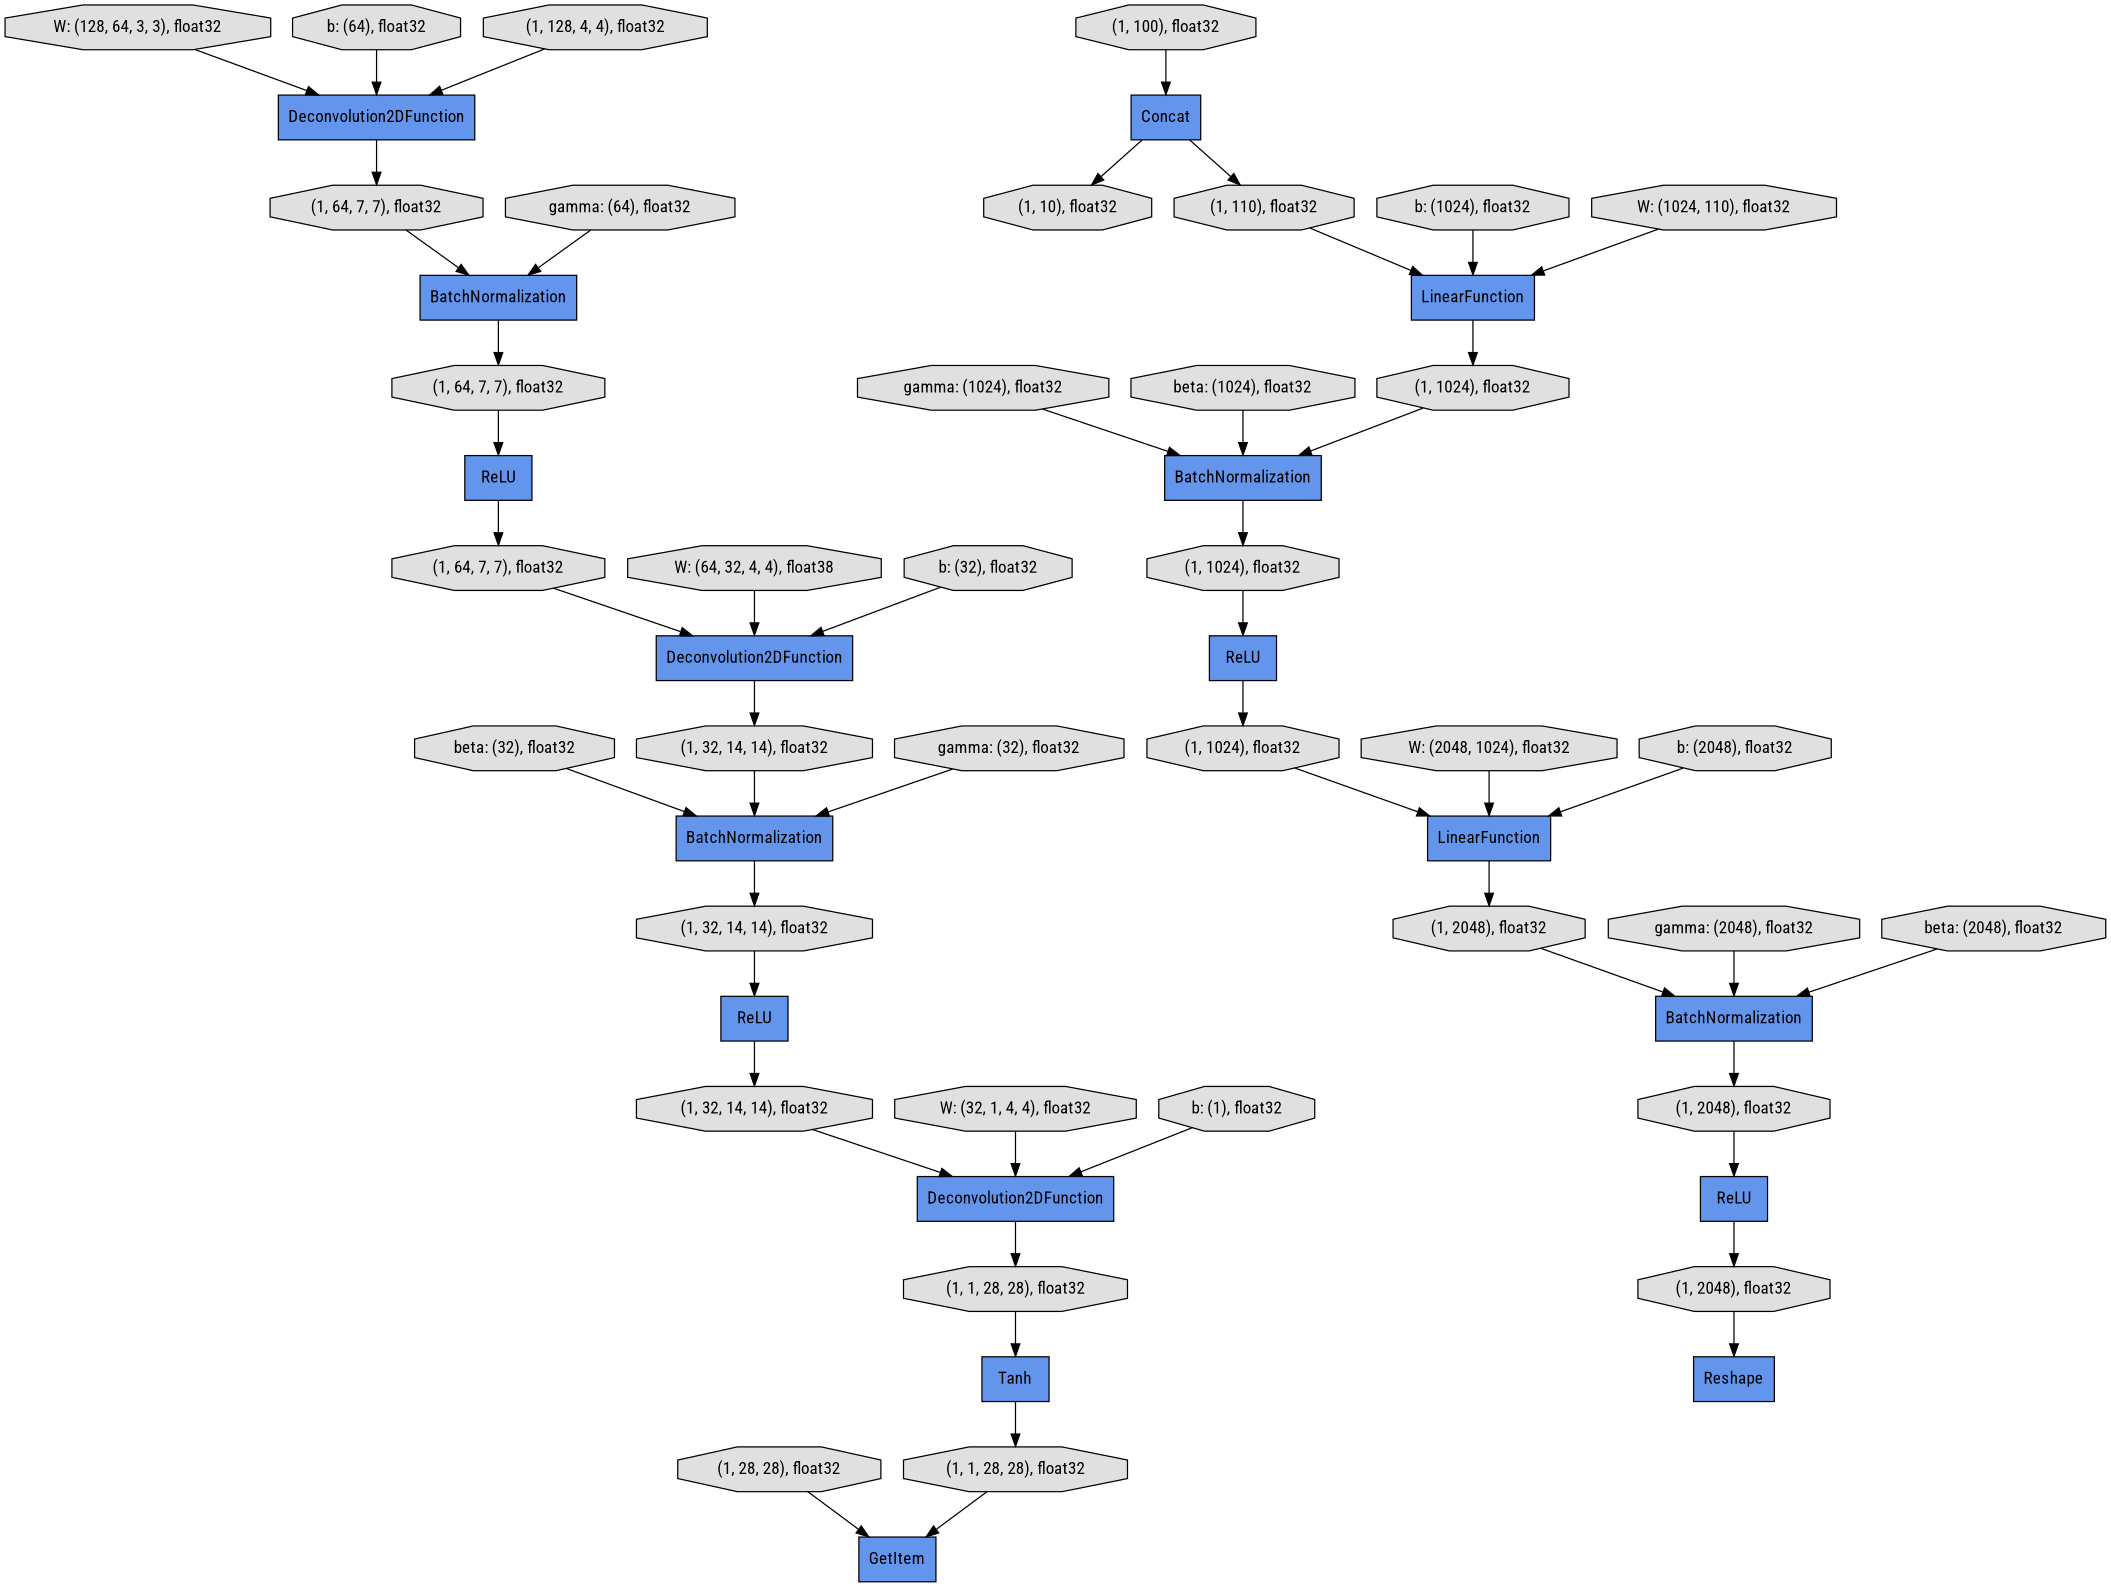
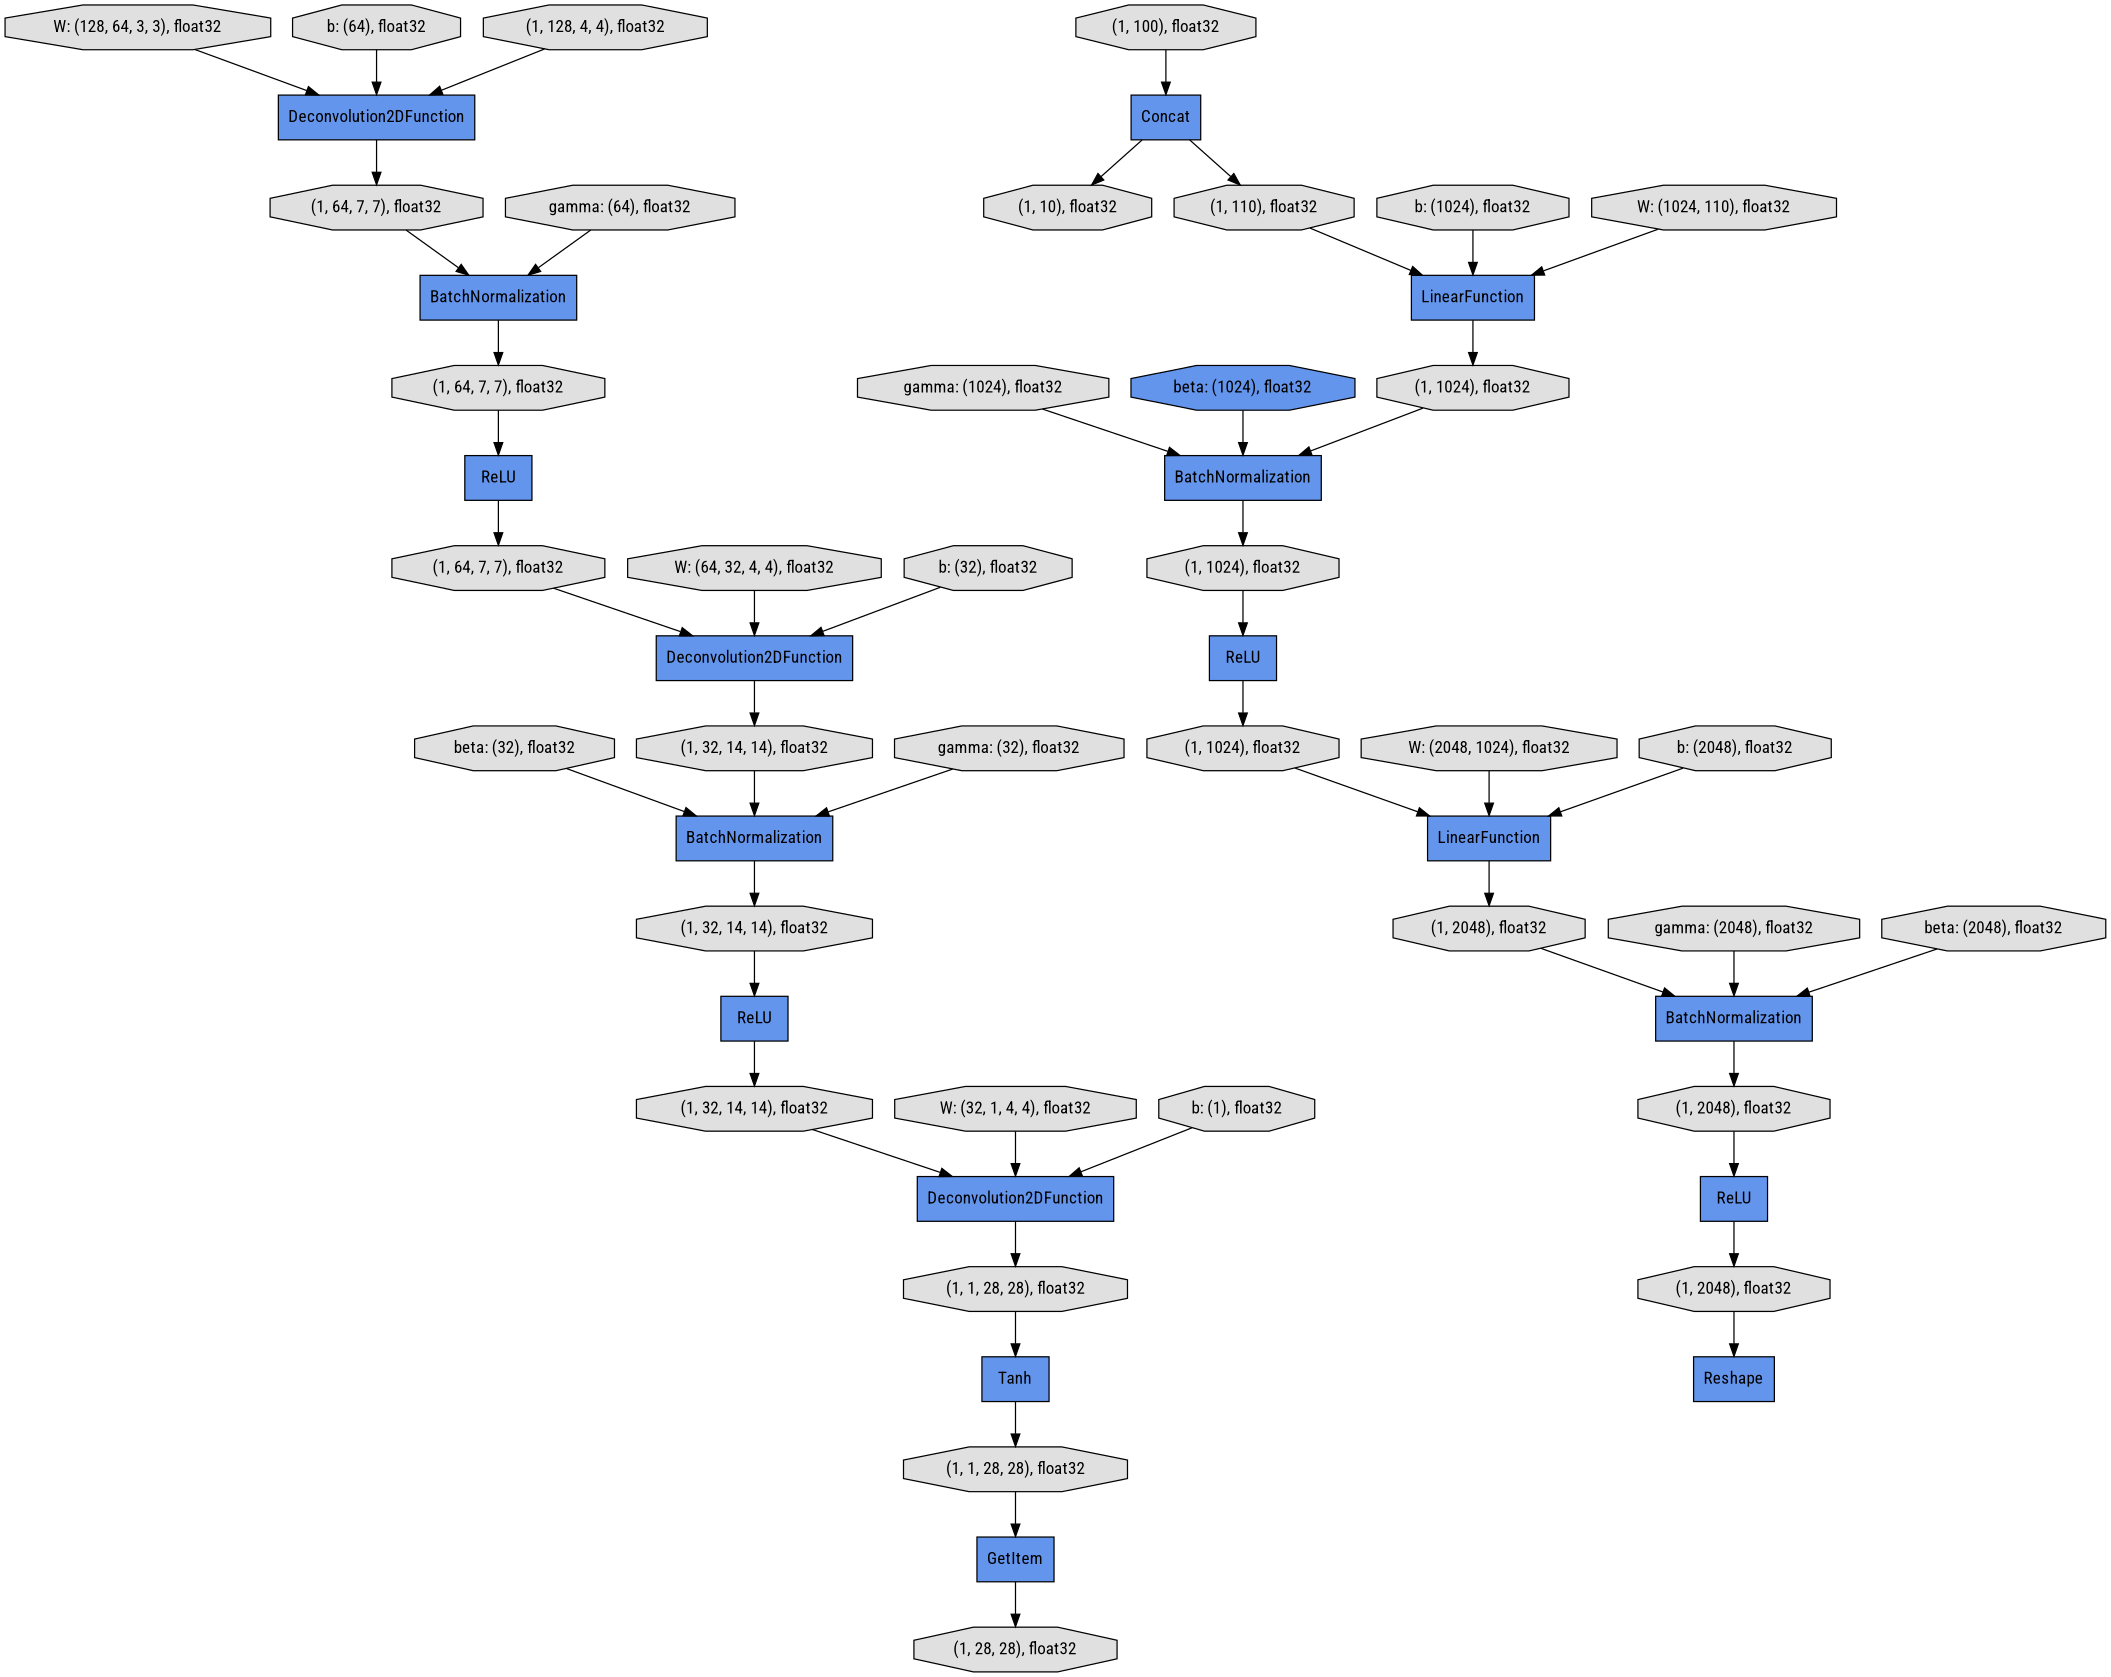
node "beta: (1024), float32": fillcolor #e0e0e0 -> #6495ed
node "W: (64, 32, 4, 4), float38": label "W: (64, 32, 4, 4), float38" -> "W: (64, 32, 4, 4), float32"
edge "(1, 28, 28), float32" -> "GetItem": reversed
